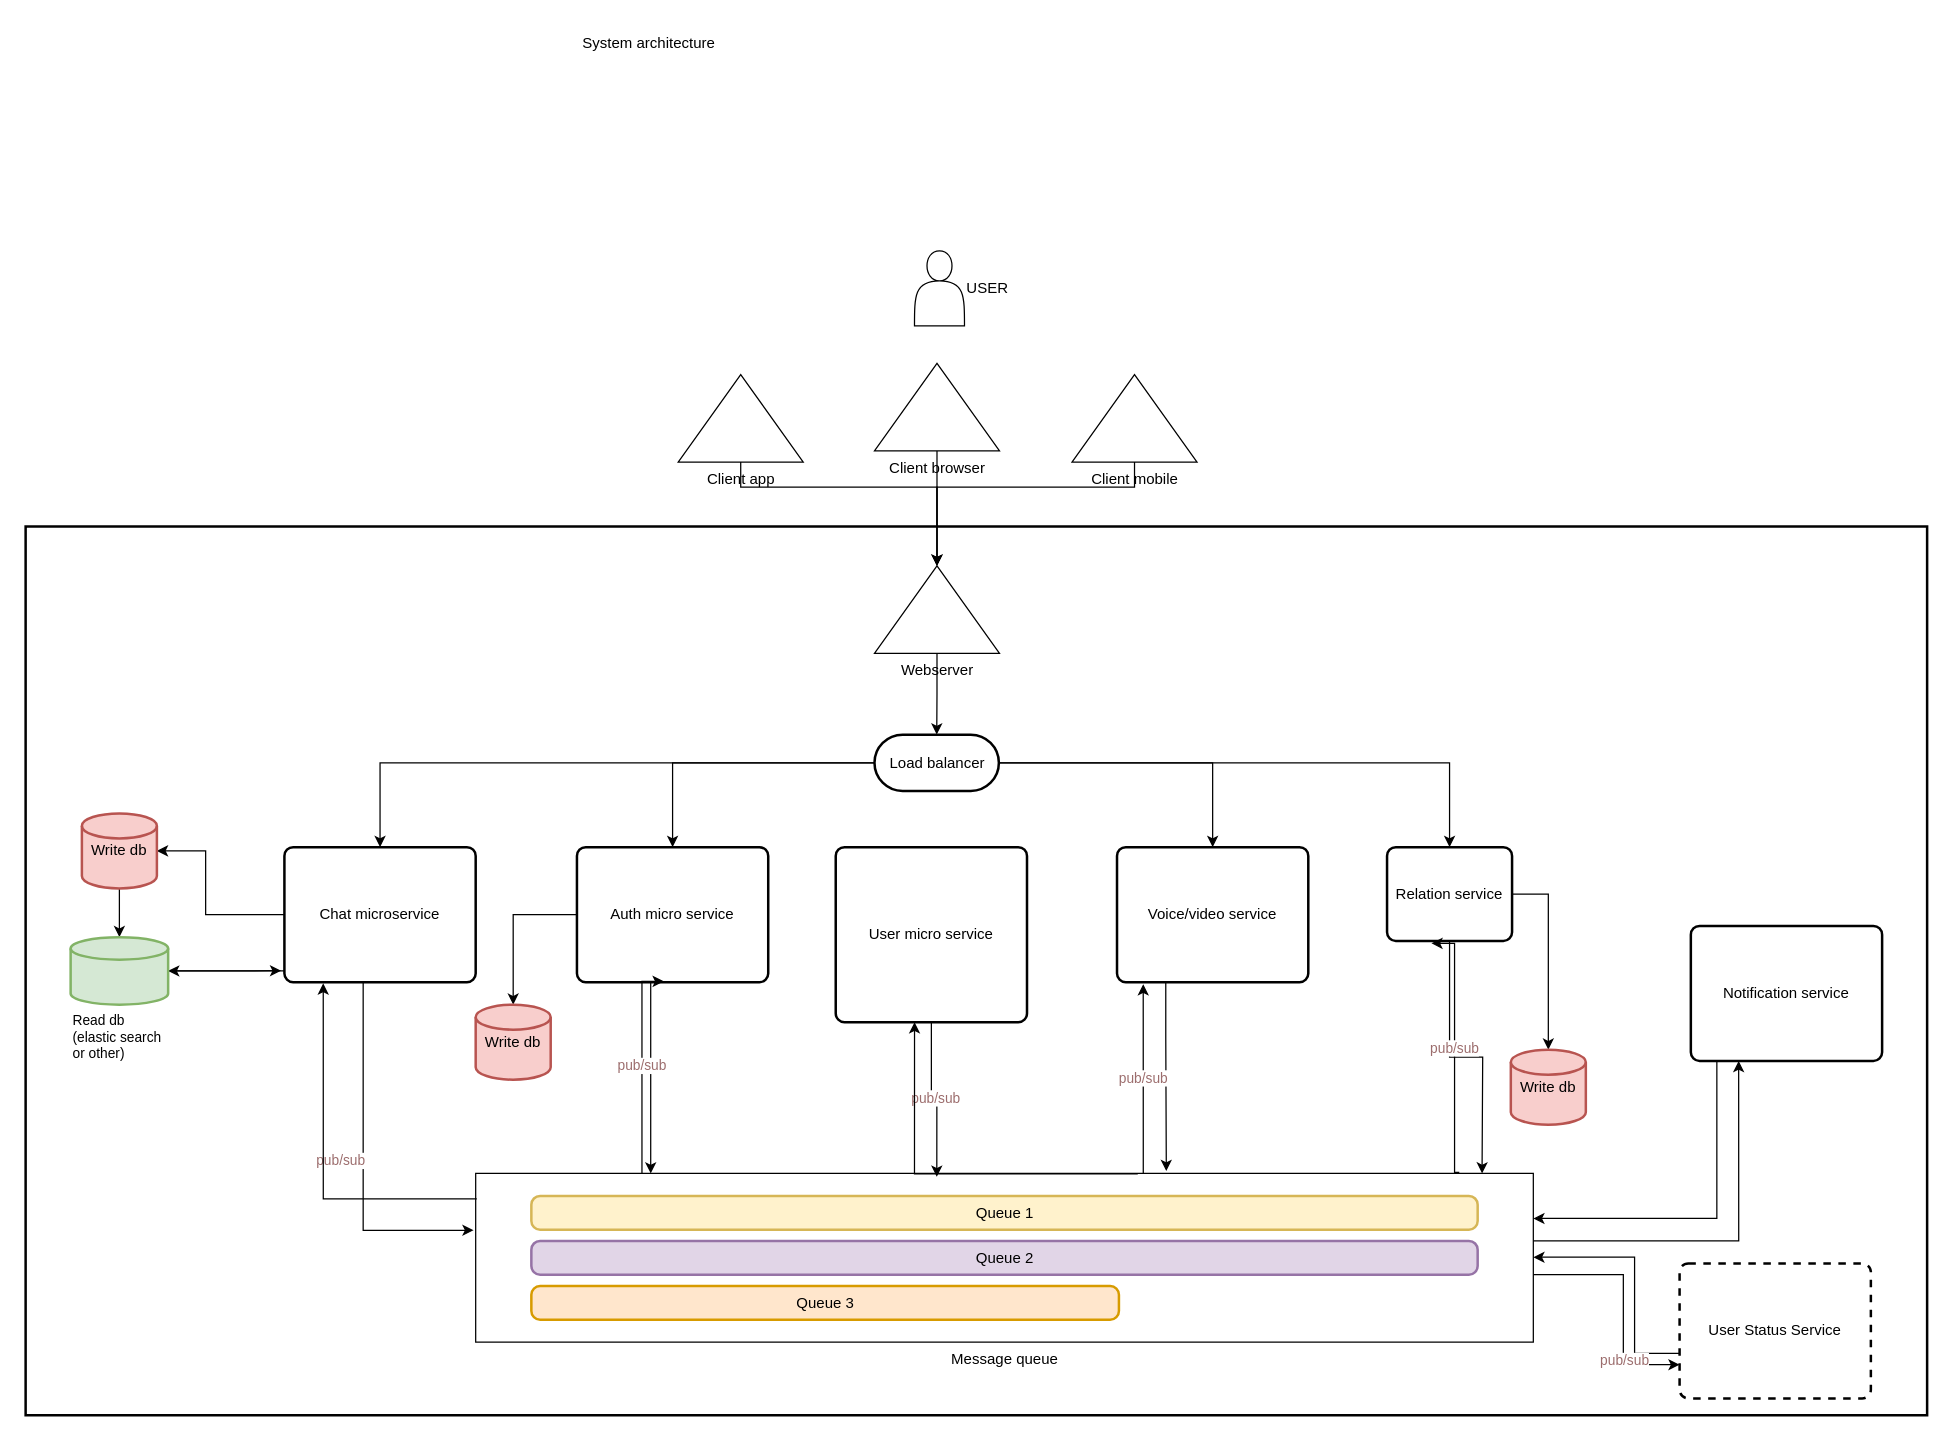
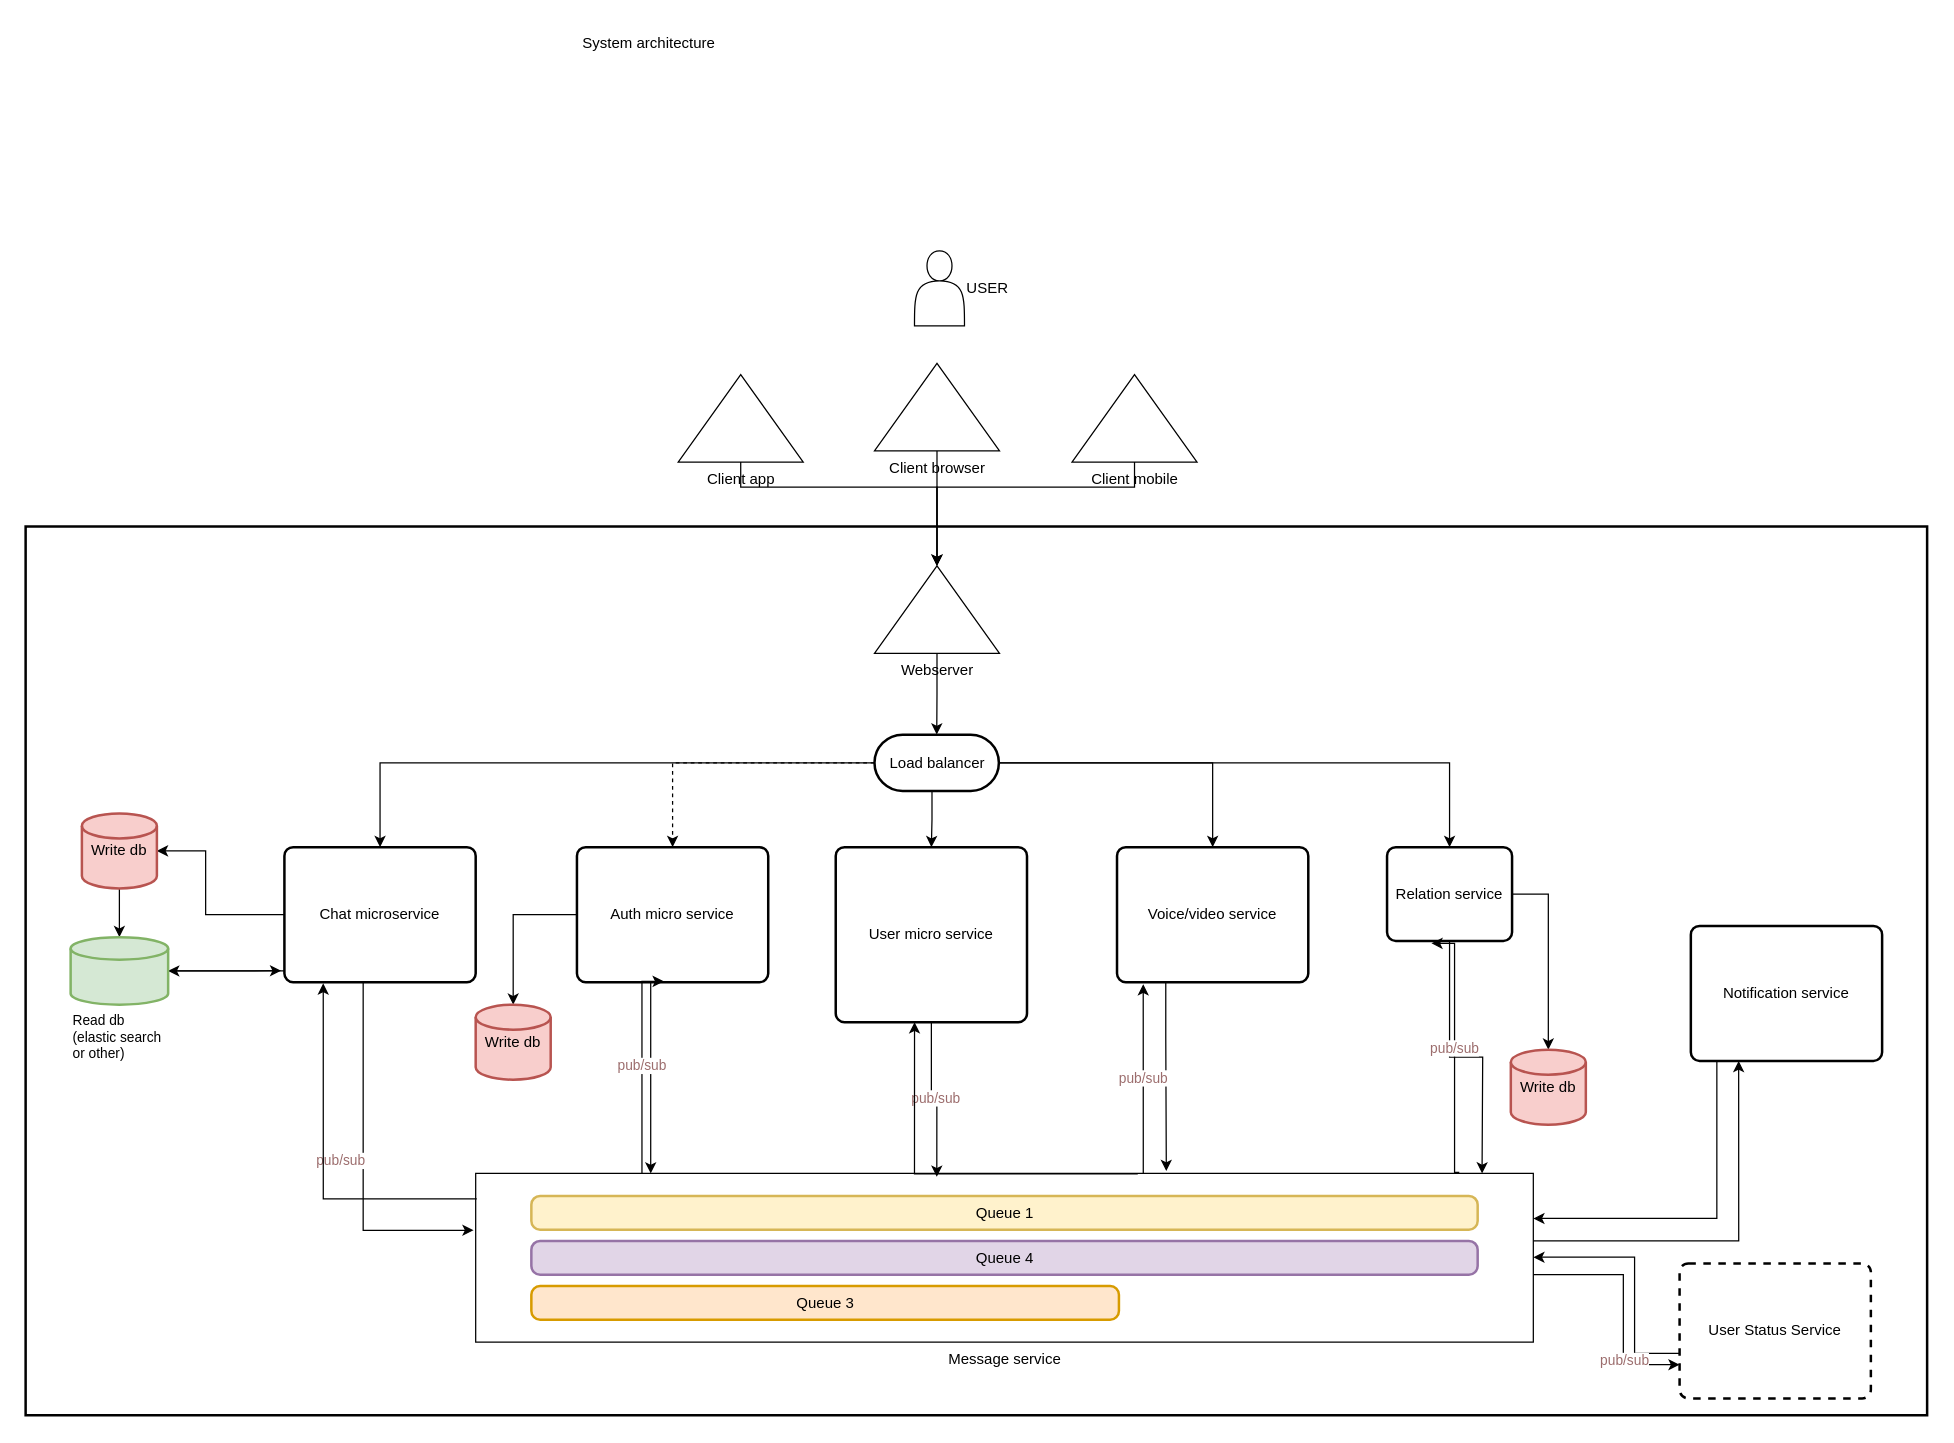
edge "Load balancer" -> "Auth micro service": style solid -> dashed
edge "Load balancer" -> "User micro service": added
node "Queue 2": label "Queue 2" -> "Queue 4"
node "Message queue": label "Message queue" -> "Message service"
